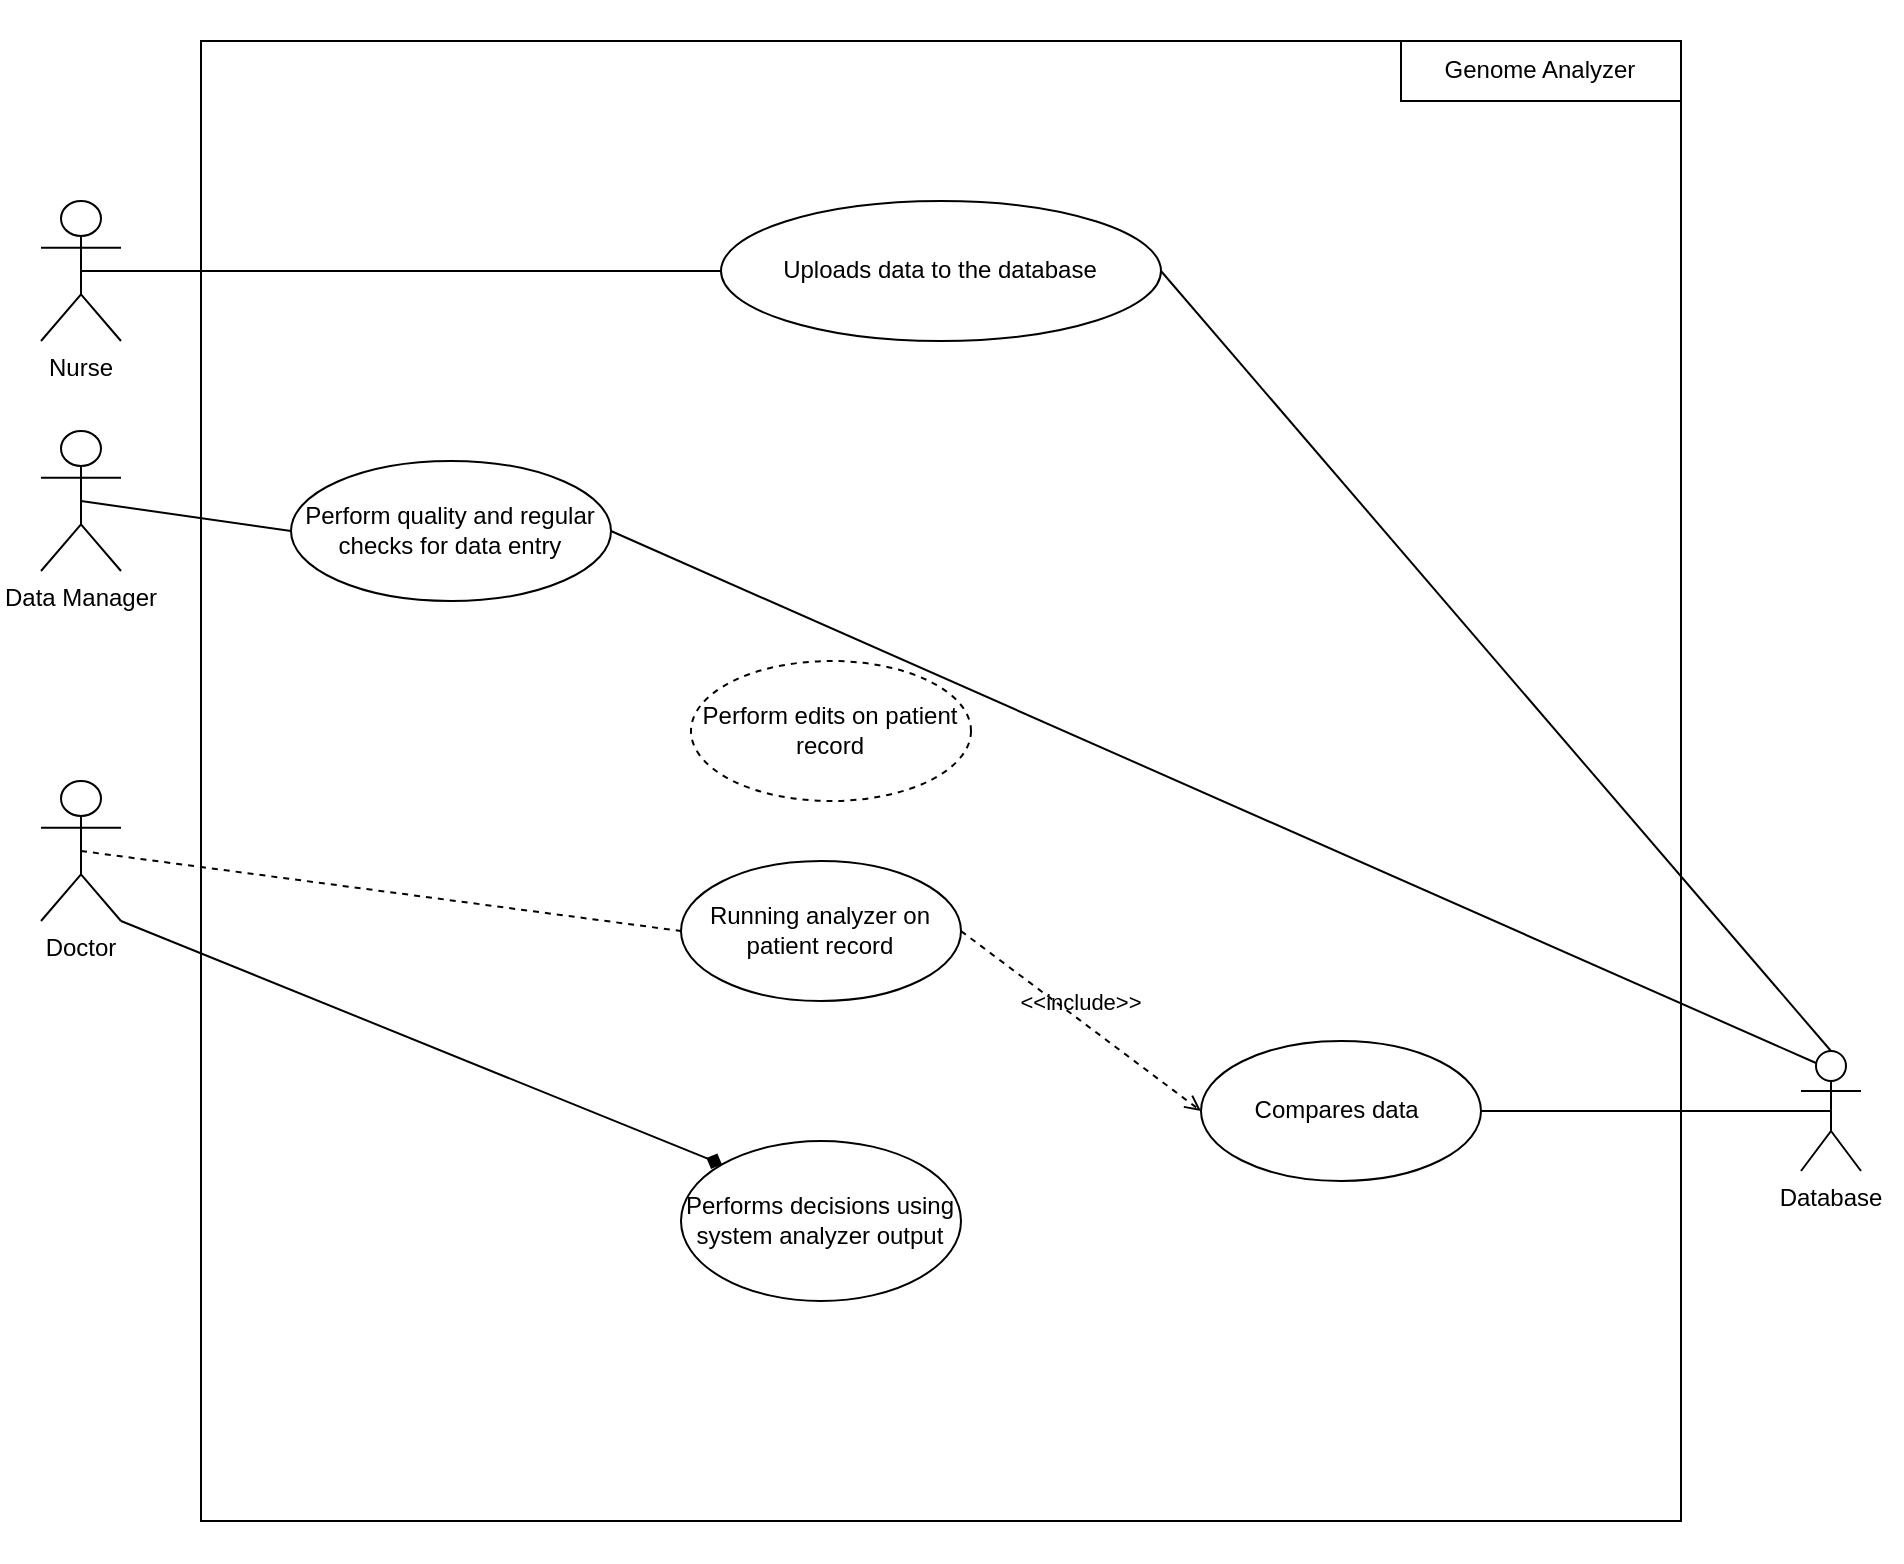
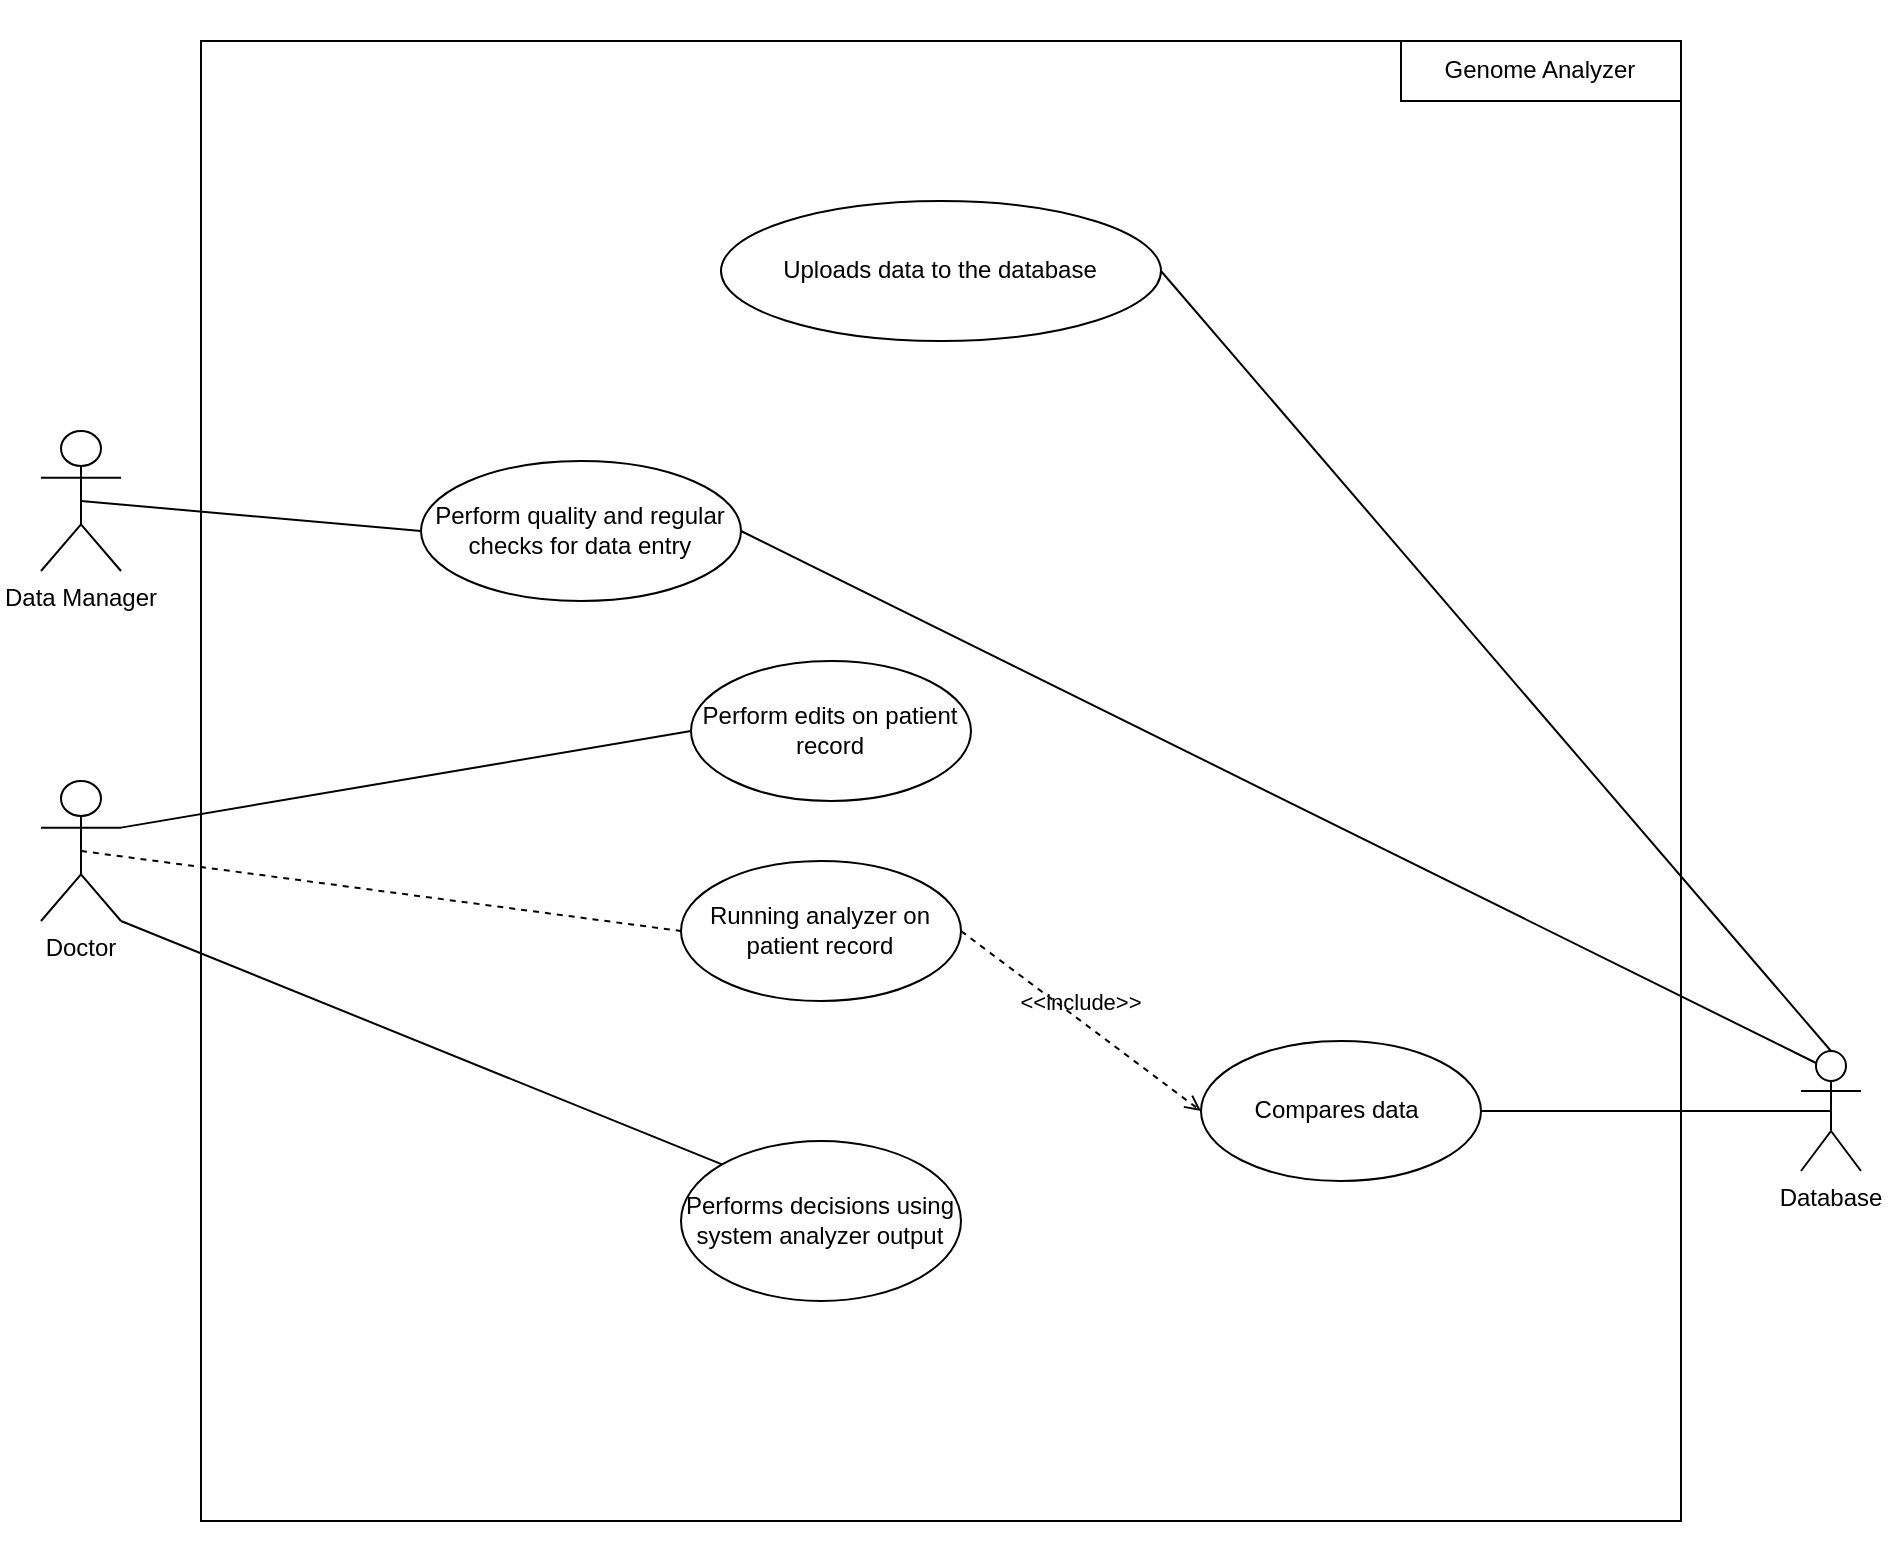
node "Nurse": removed
edge "Nurse" -- "Uploads data to the database": removed
node "Perform quality and regular checks for data entry": moved (451, 531) -> (581, 531)
node "Perform edits on patient record": style dashed -> solid
edge "Perform edits on patient record" -- "Doctor": added
edge "Doctor" -> "Performs decisions using system analyzer output": arrowhead diamond -> none
